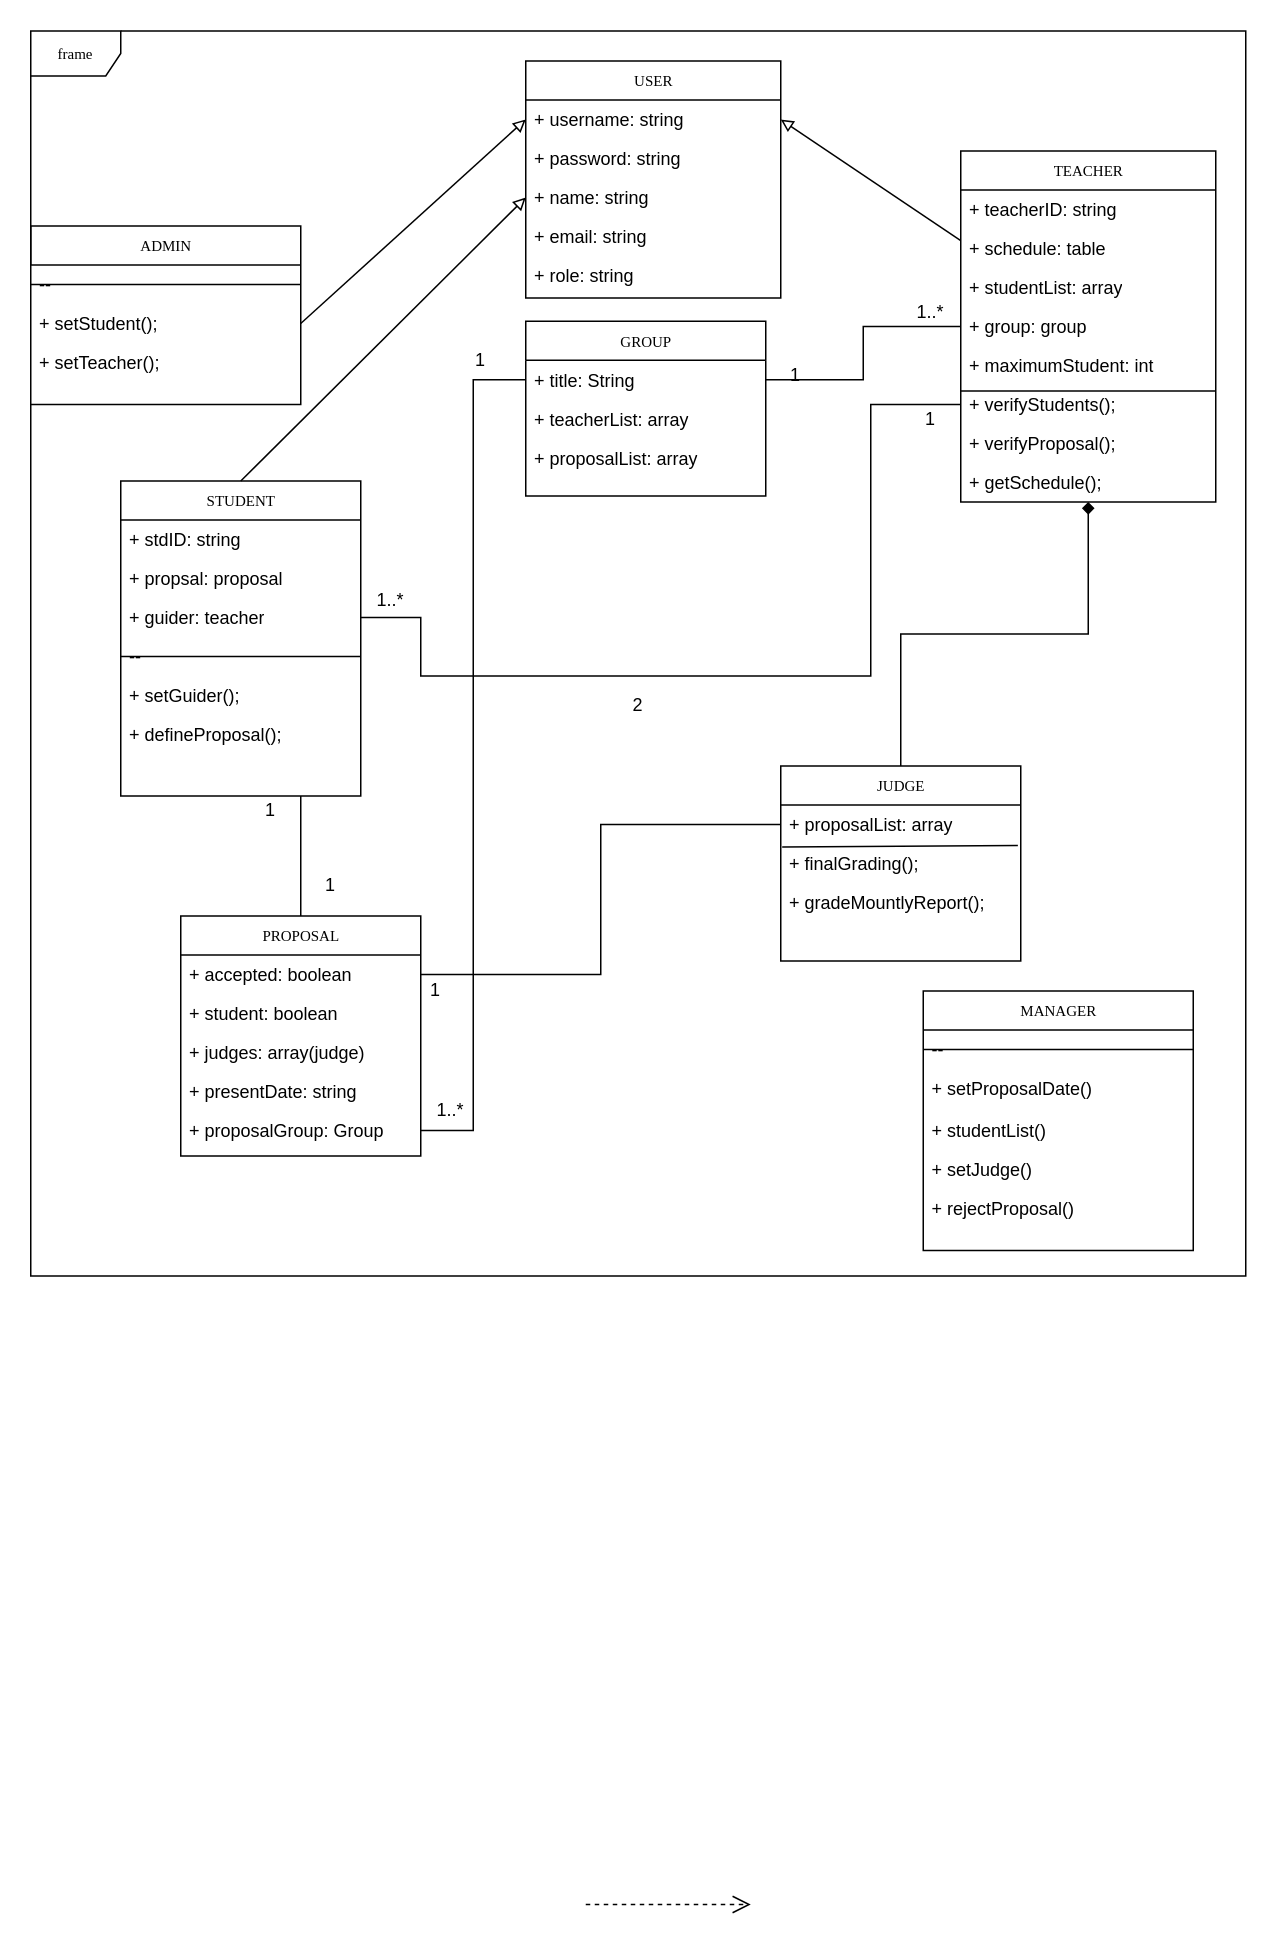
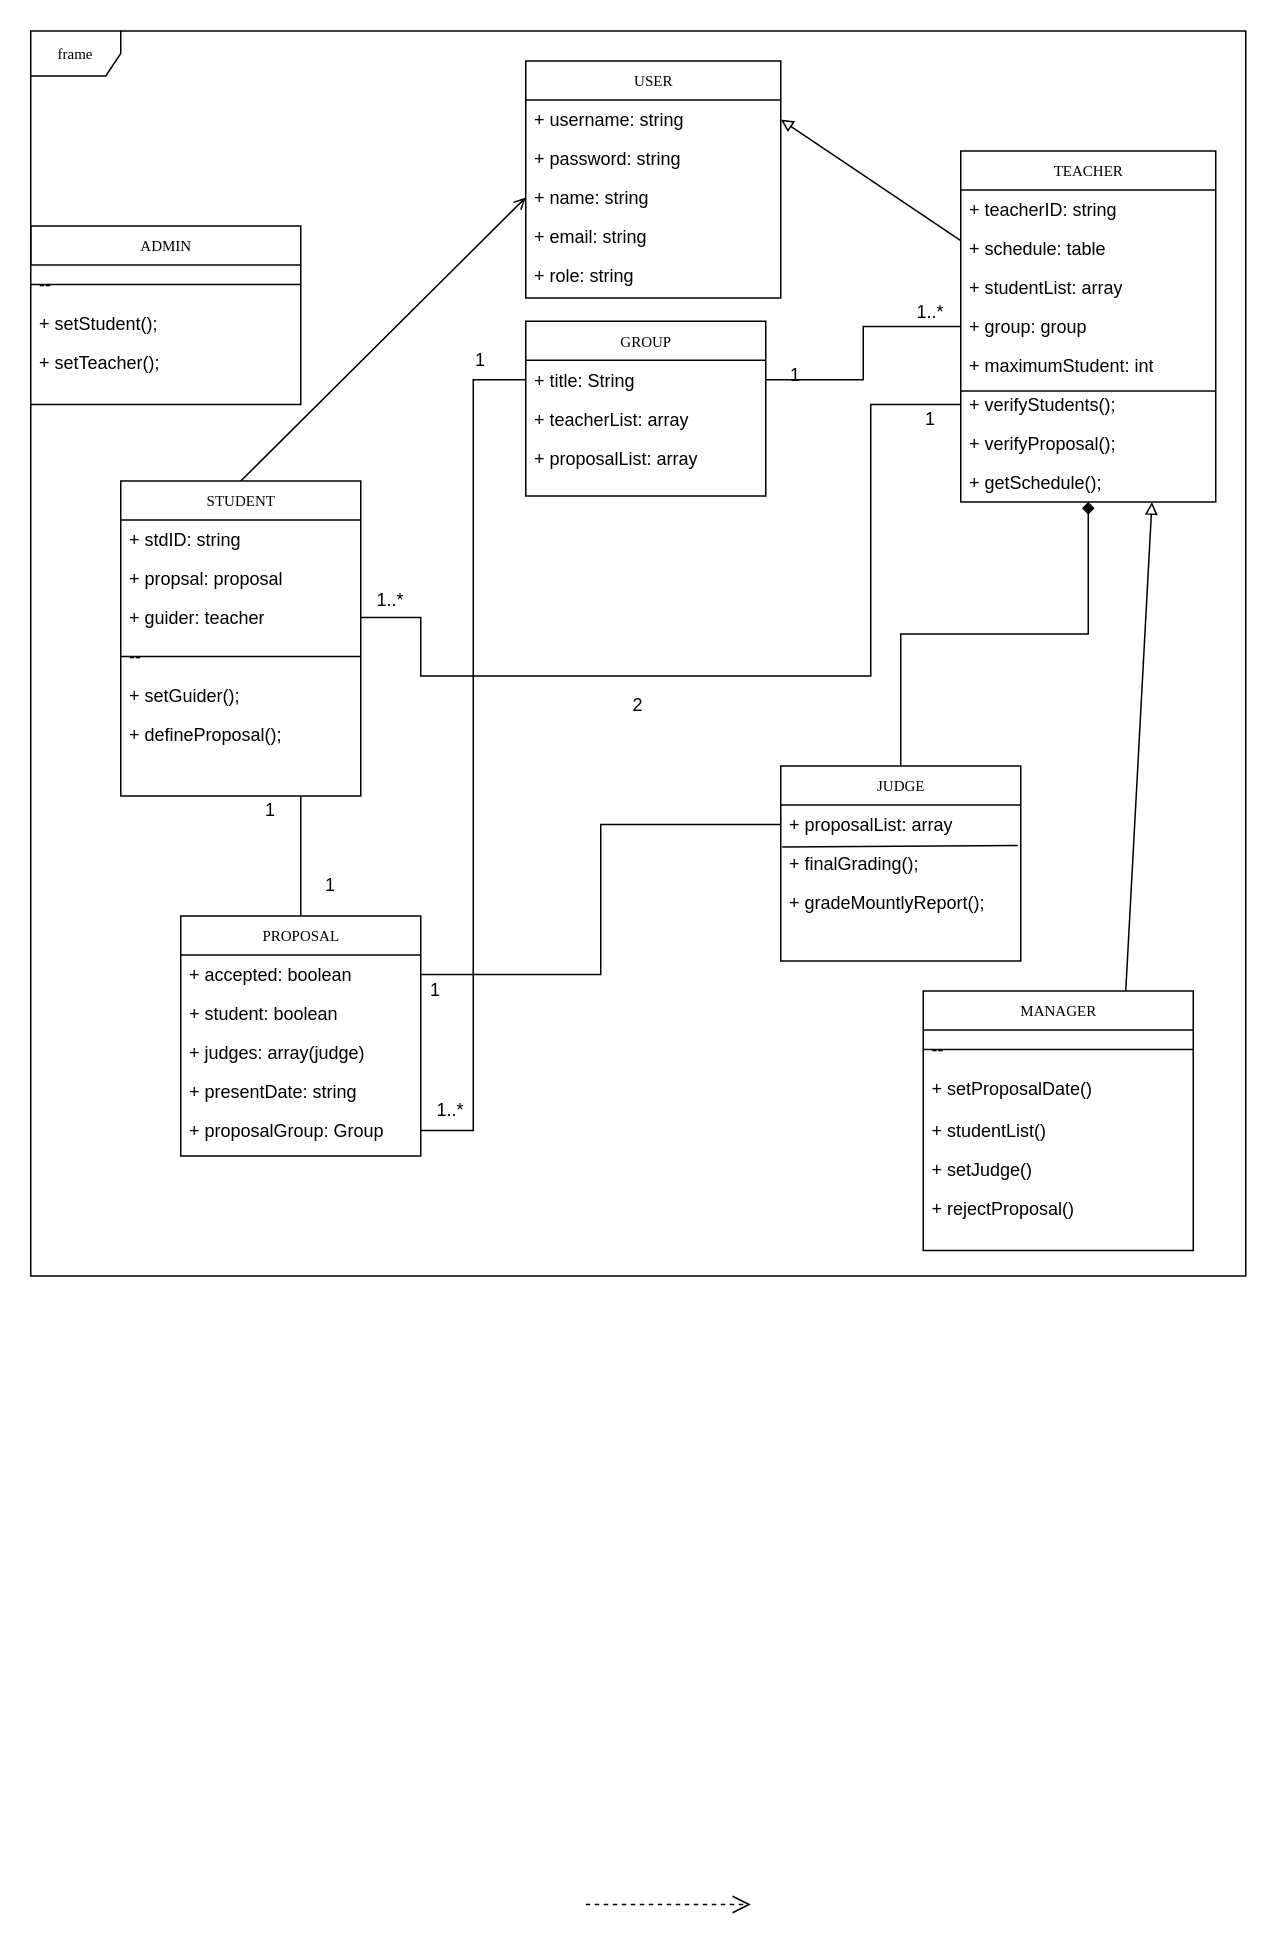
edge "STUDENT" -> "+ name: string": arrowhead block -> open
edge "+ setStudent();" -> "+ username: string": removed
edge "MANAGER" -> "TEACHER": added
